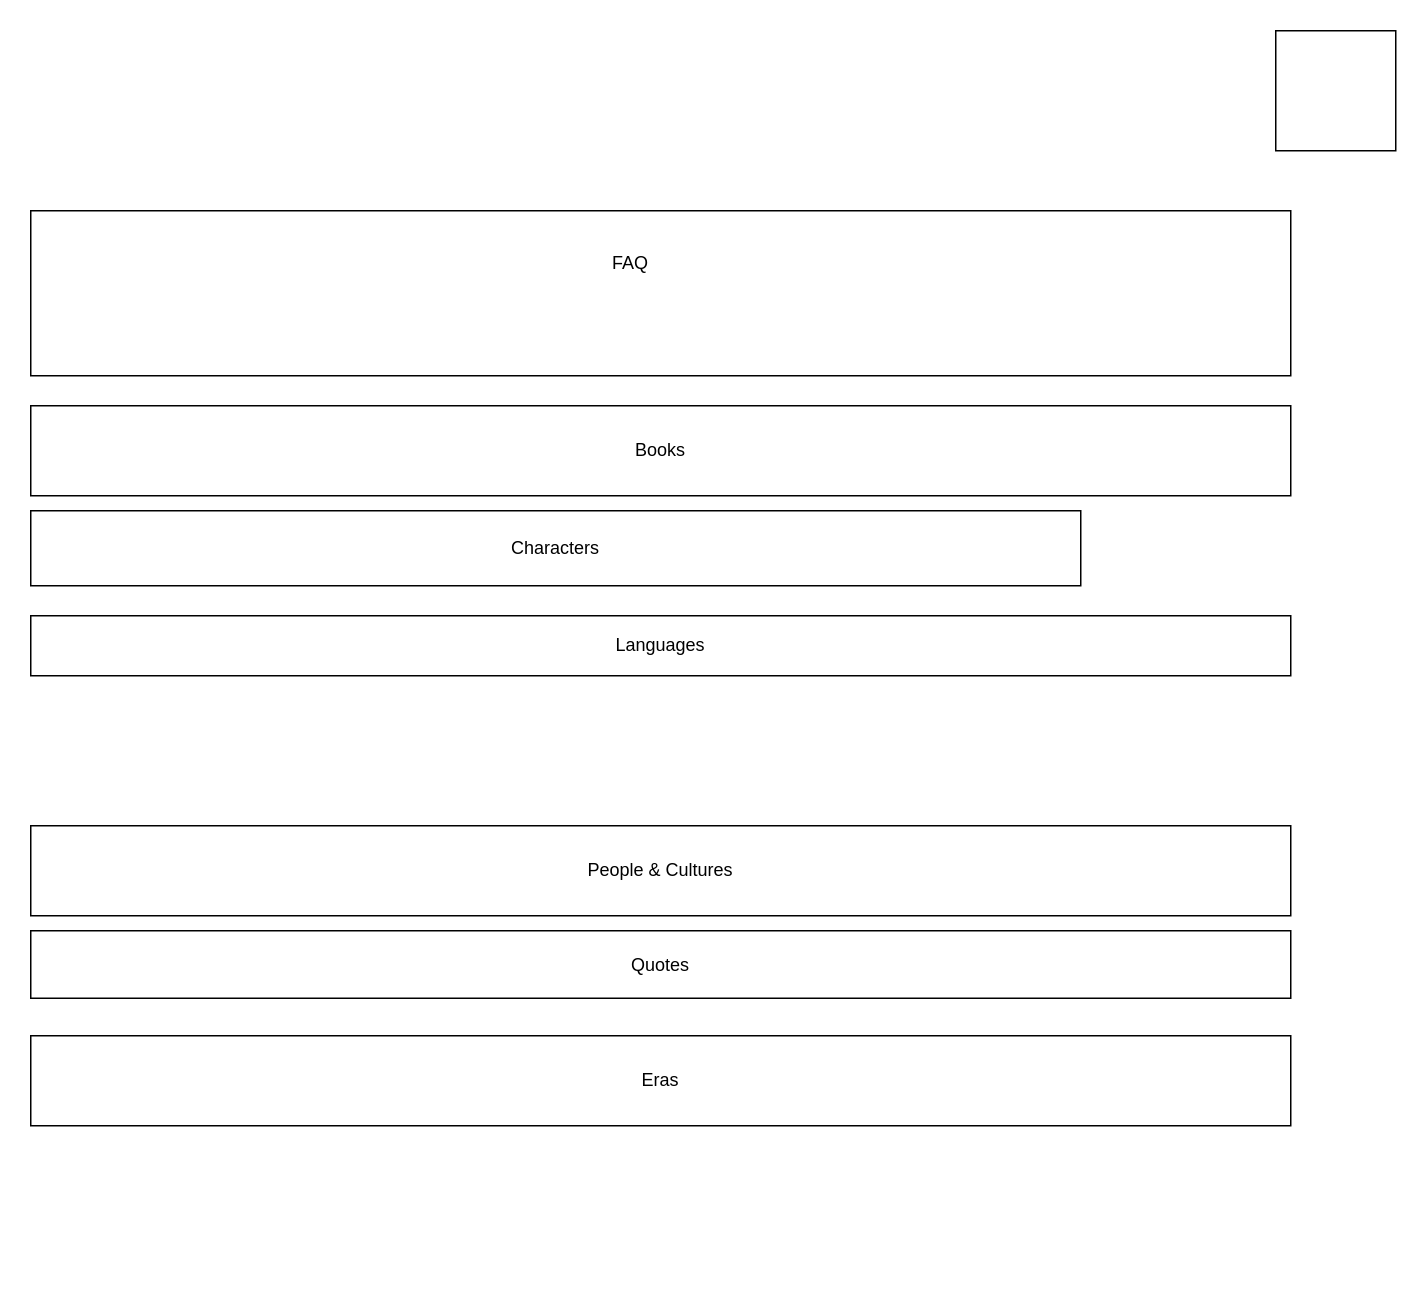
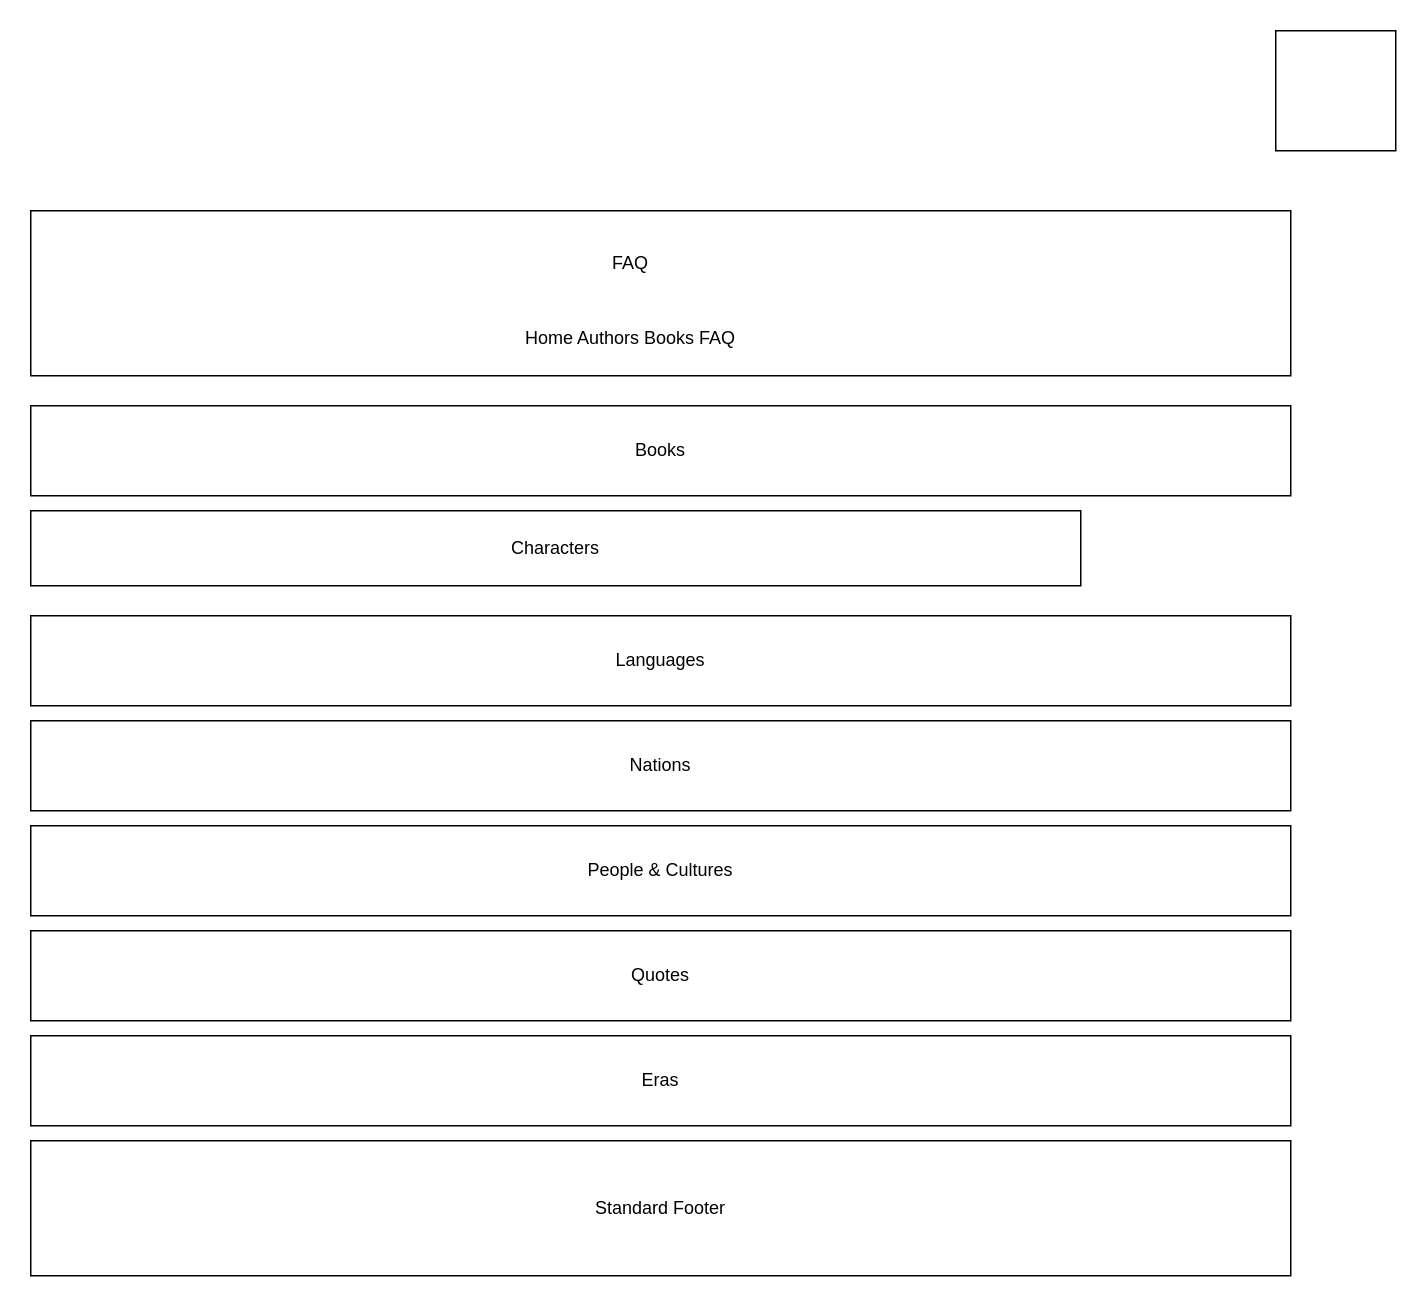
node "Home Authors Books FAQ": added
node "Languages": size 1260x60 -> 1260x90
node "Nations": added
node "Quotes": size 1260x68 -> 1260x90
node "Standard Footer": added
